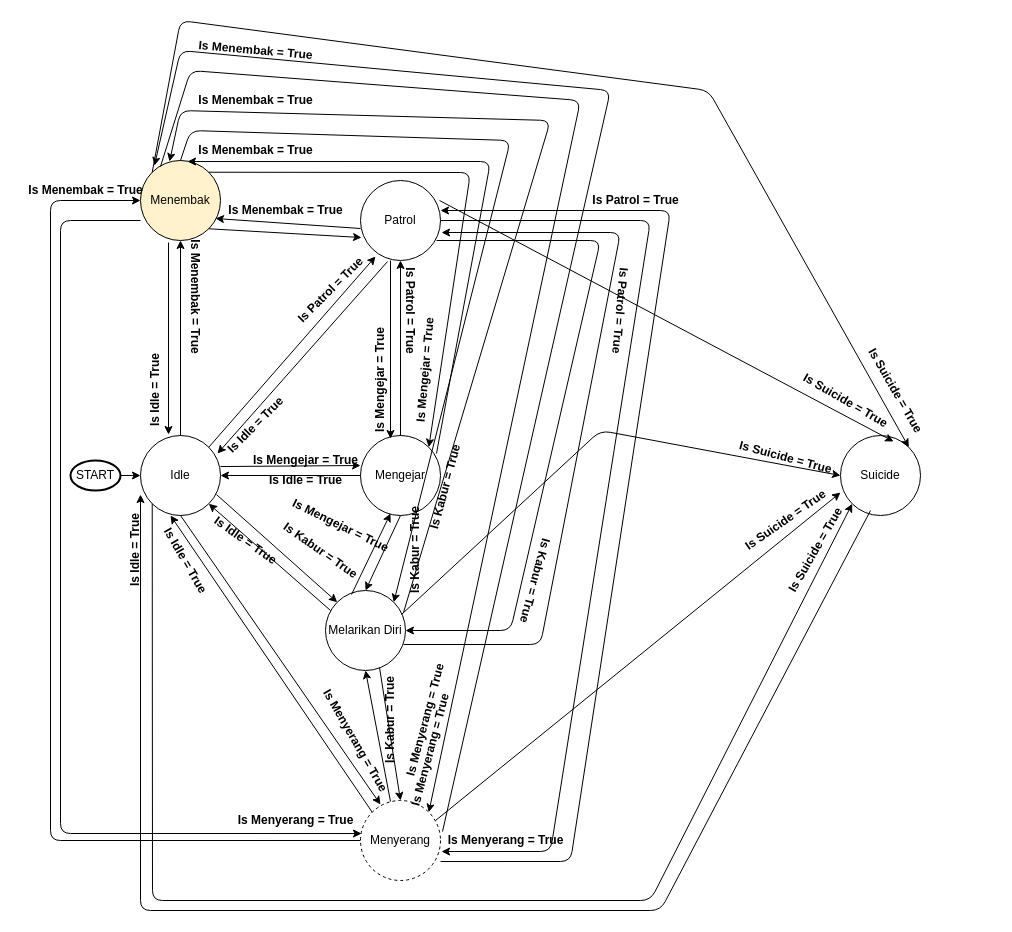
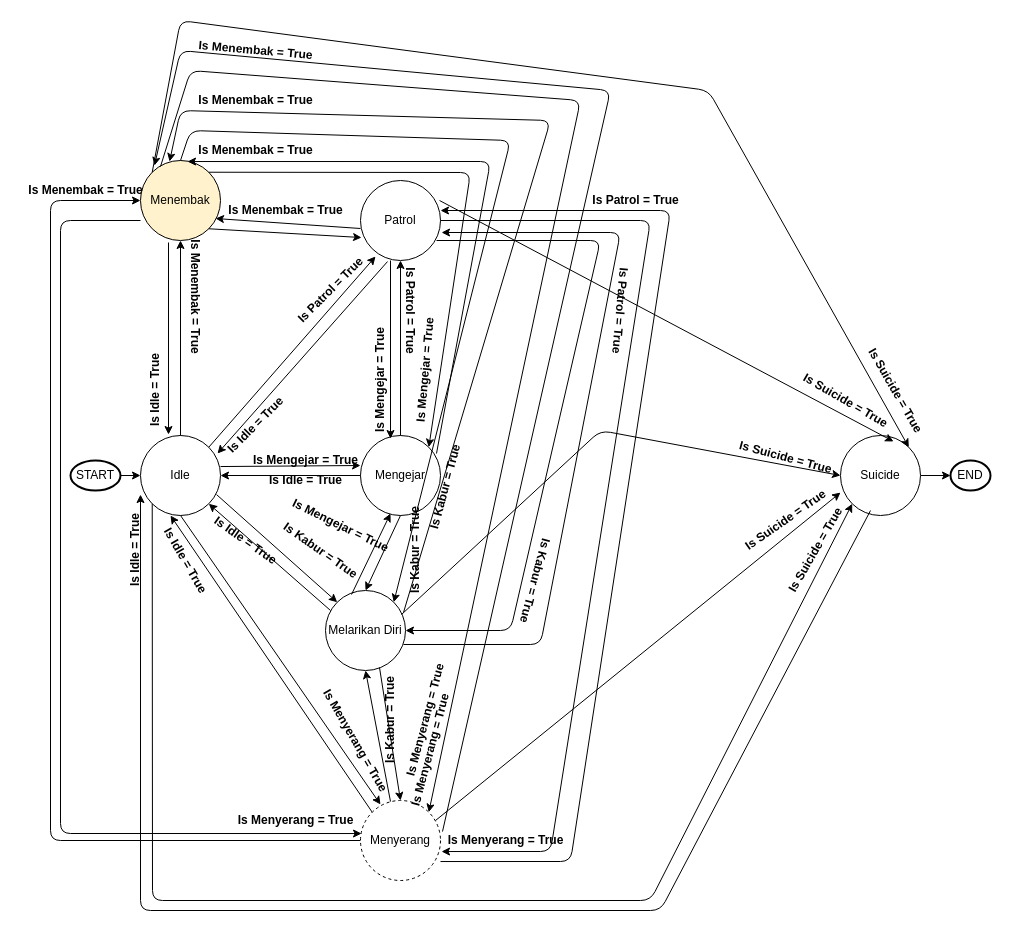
edge "Suicide" -> "END": added
node "END": added
